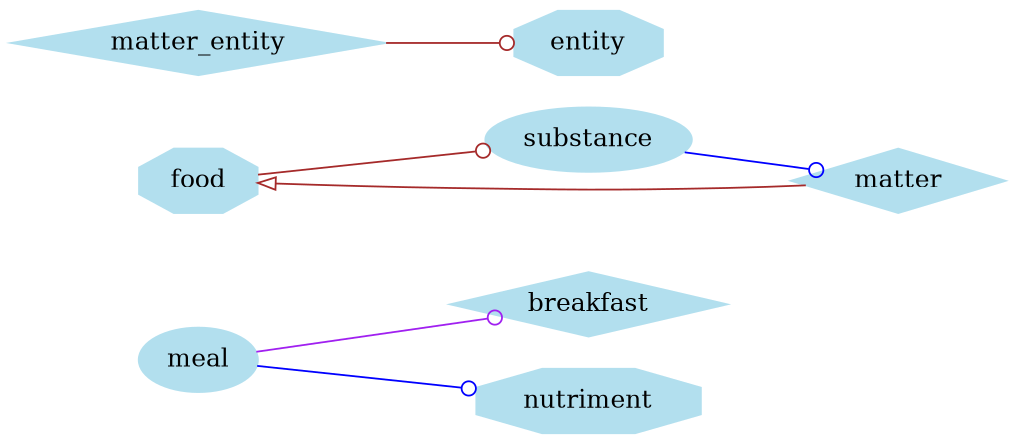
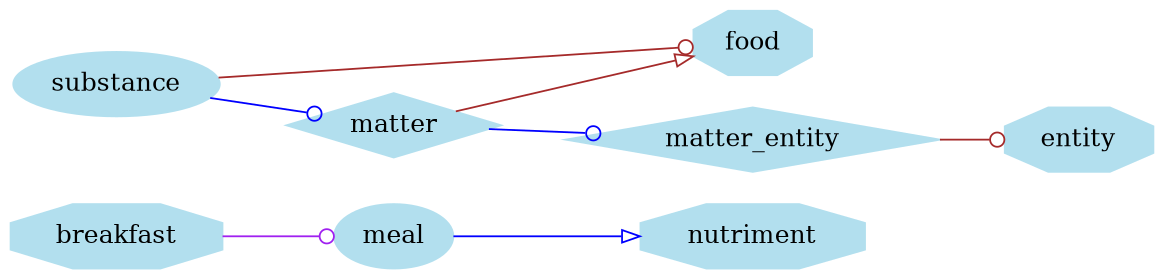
edge "matter" -> "matter_entity": added
edge "food" -> "substance": reversed
node "breakfast": shape diamond -> octagon
edge "meal" -> "breakfast": reversed
edge "meal" -> "nutriment": arrowhead odot -> onormal
